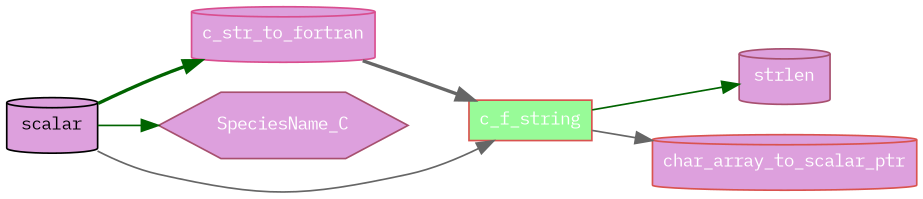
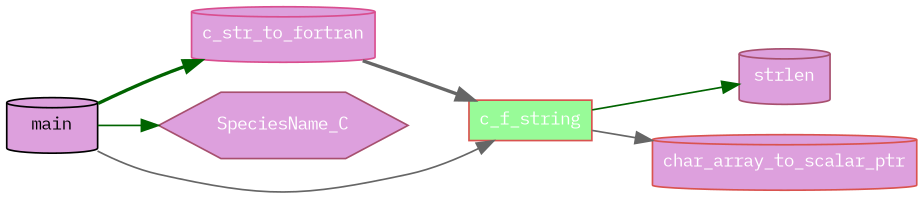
node "scalar": label "scalar" -> "main"
